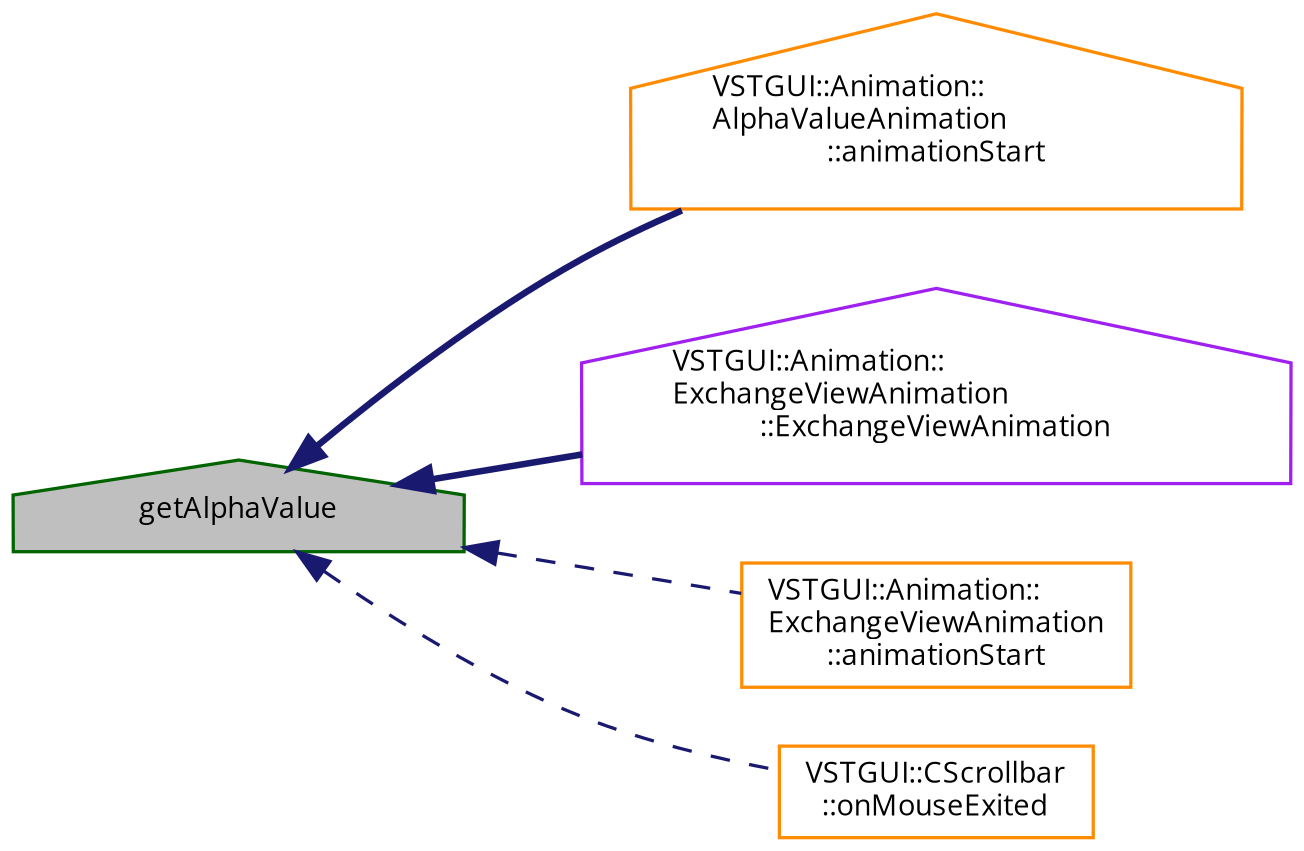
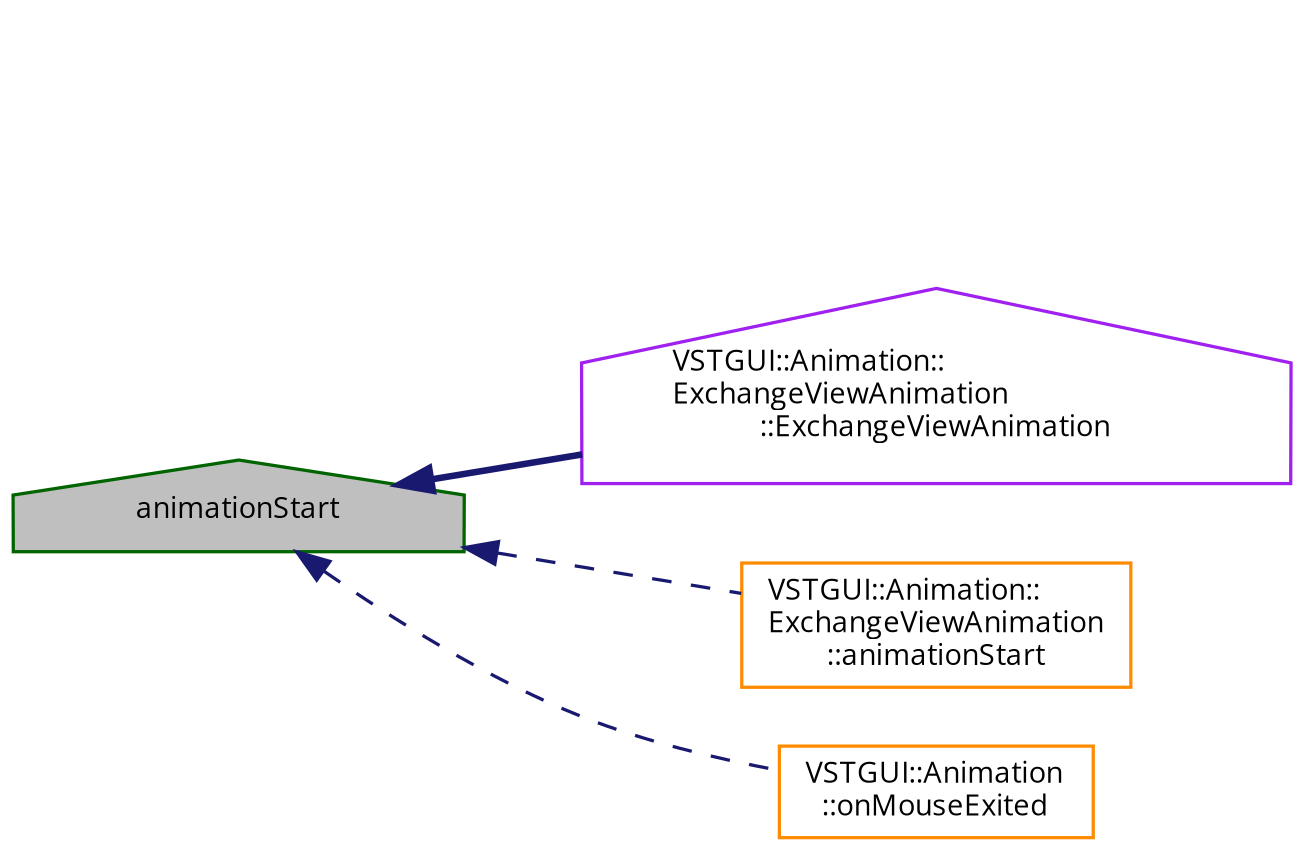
node "VSTGUI::Animation:: AlphaValueAnimation ::animationStart": removed
node "getAlphaValue": label "getAlphaValue" -> "animationStart"
node "VSTGUI::CScrollbar ::onMouseExited": label "VSTGUI::CScrollbar ::onMouseExited" -> "VSTGUI::Animation ::onMouseExited"
